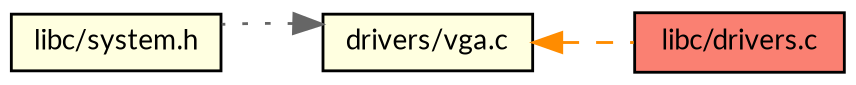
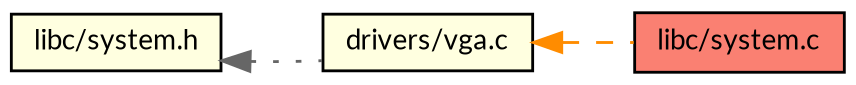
edge "libc/system.h" -> "drivers/vga.c": reversed
node "libc/drivers.c": label "libc/drivers.c" -> "libc/system.c"
